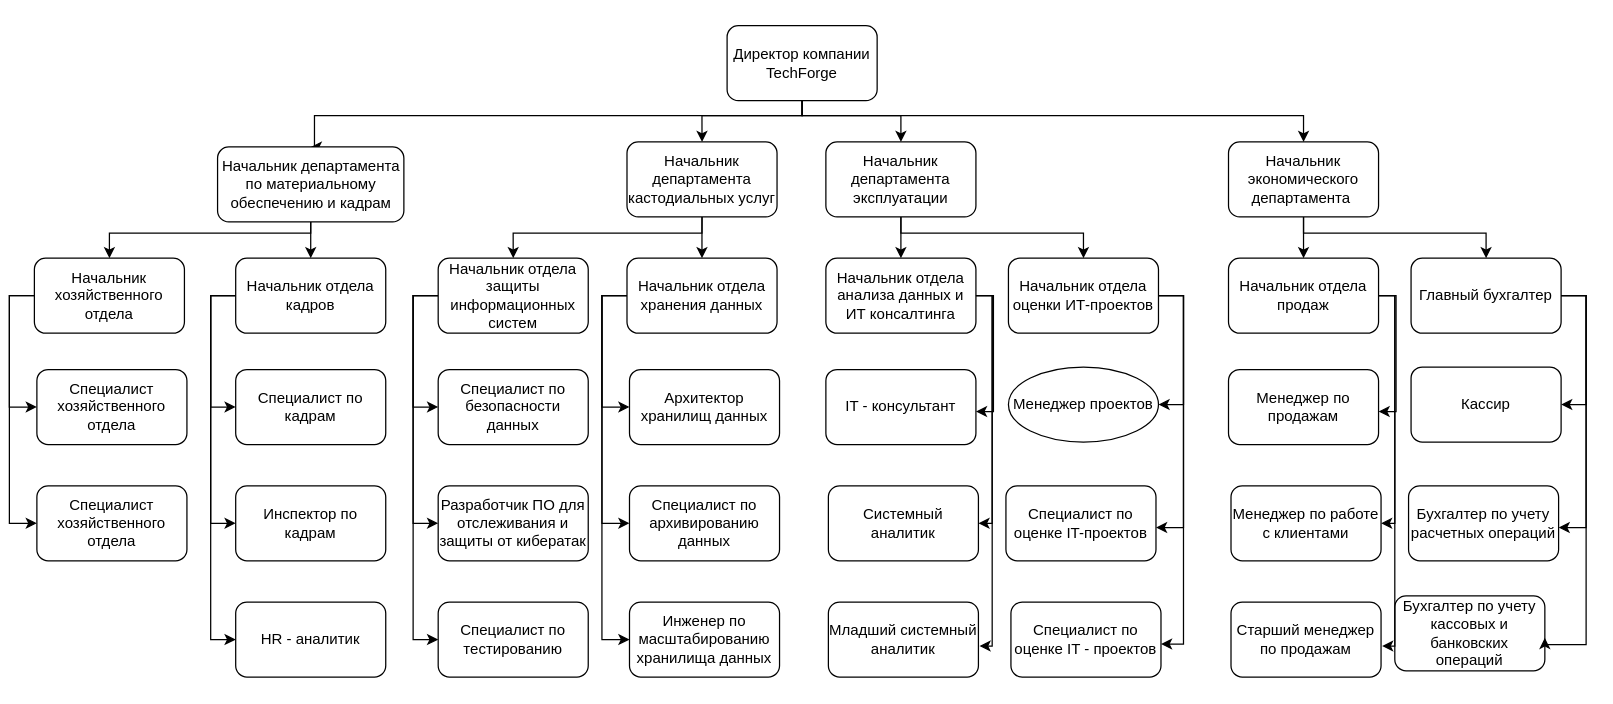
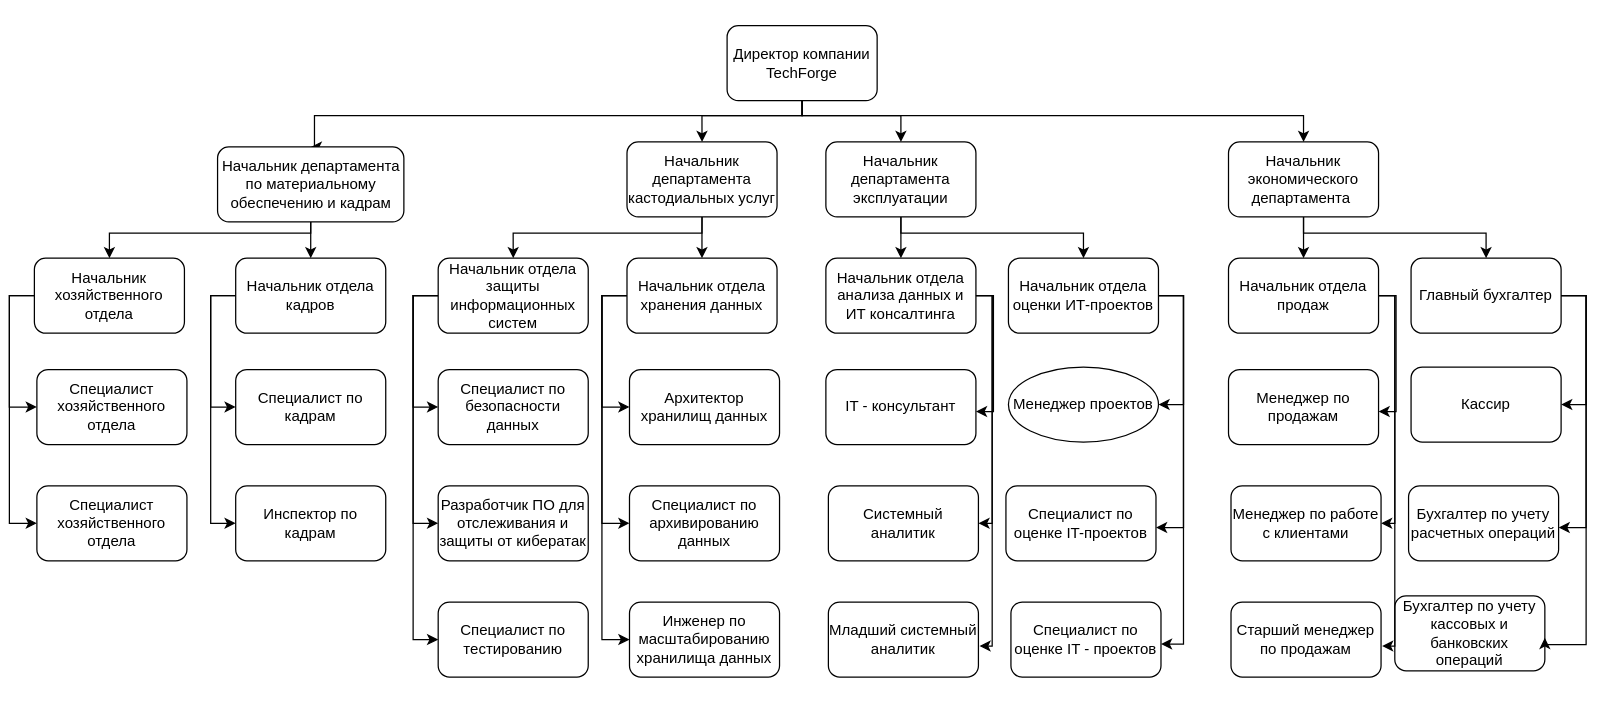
edge "Начальник отдела кадров" -> "HR - аналитик": removed
node "HR - аналитик": removed
